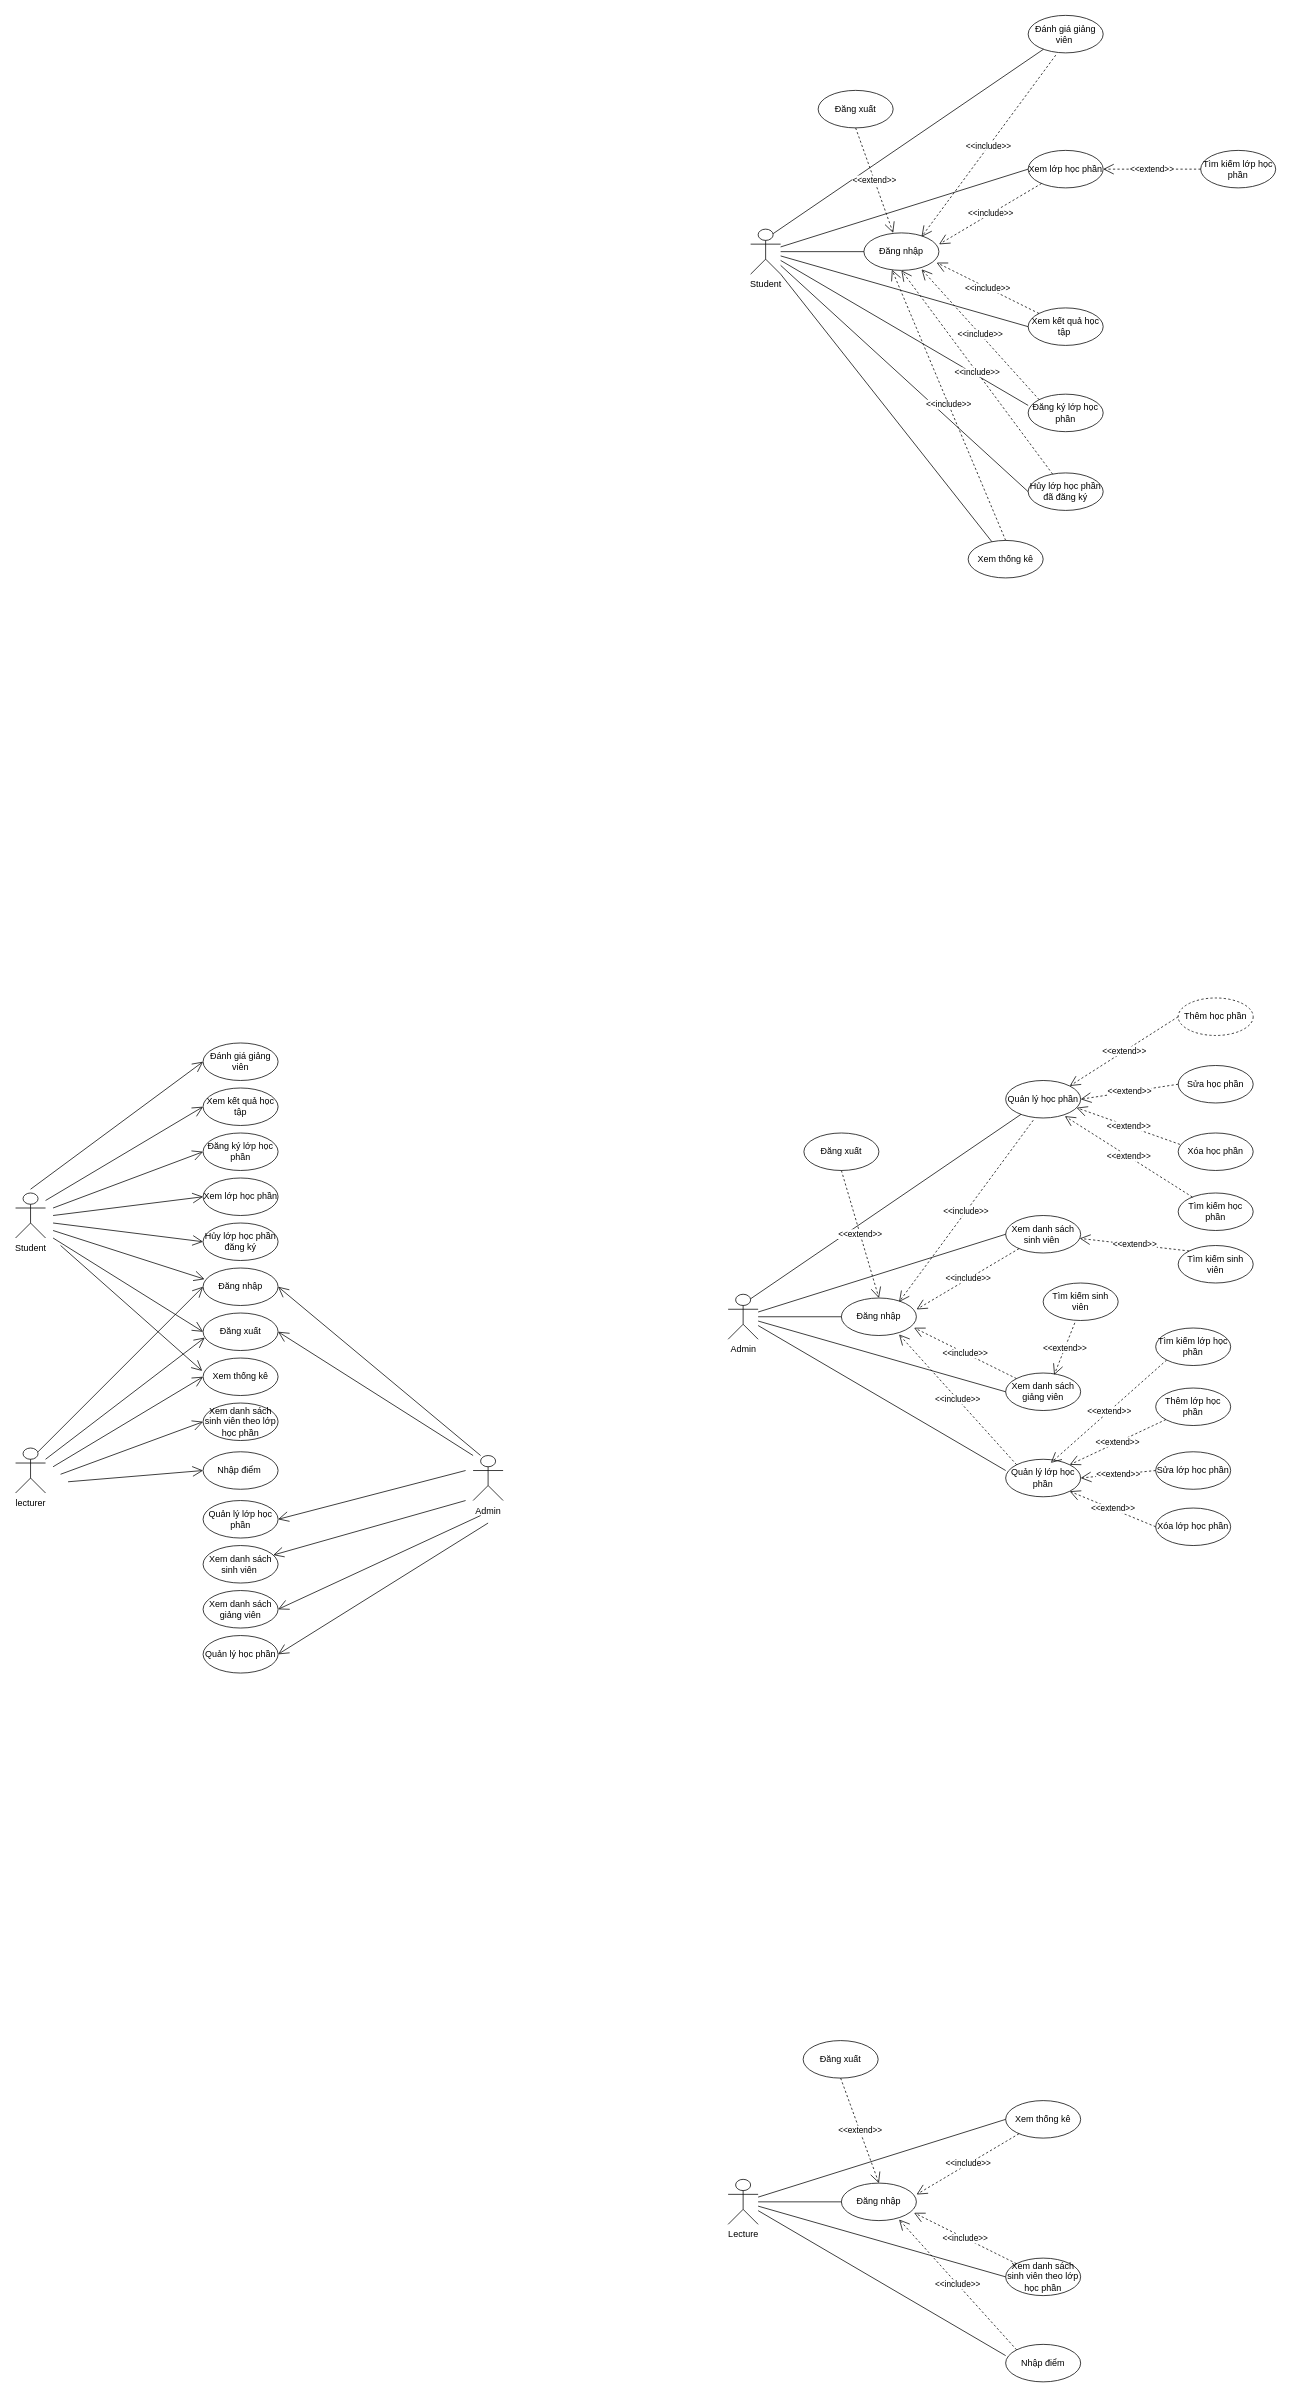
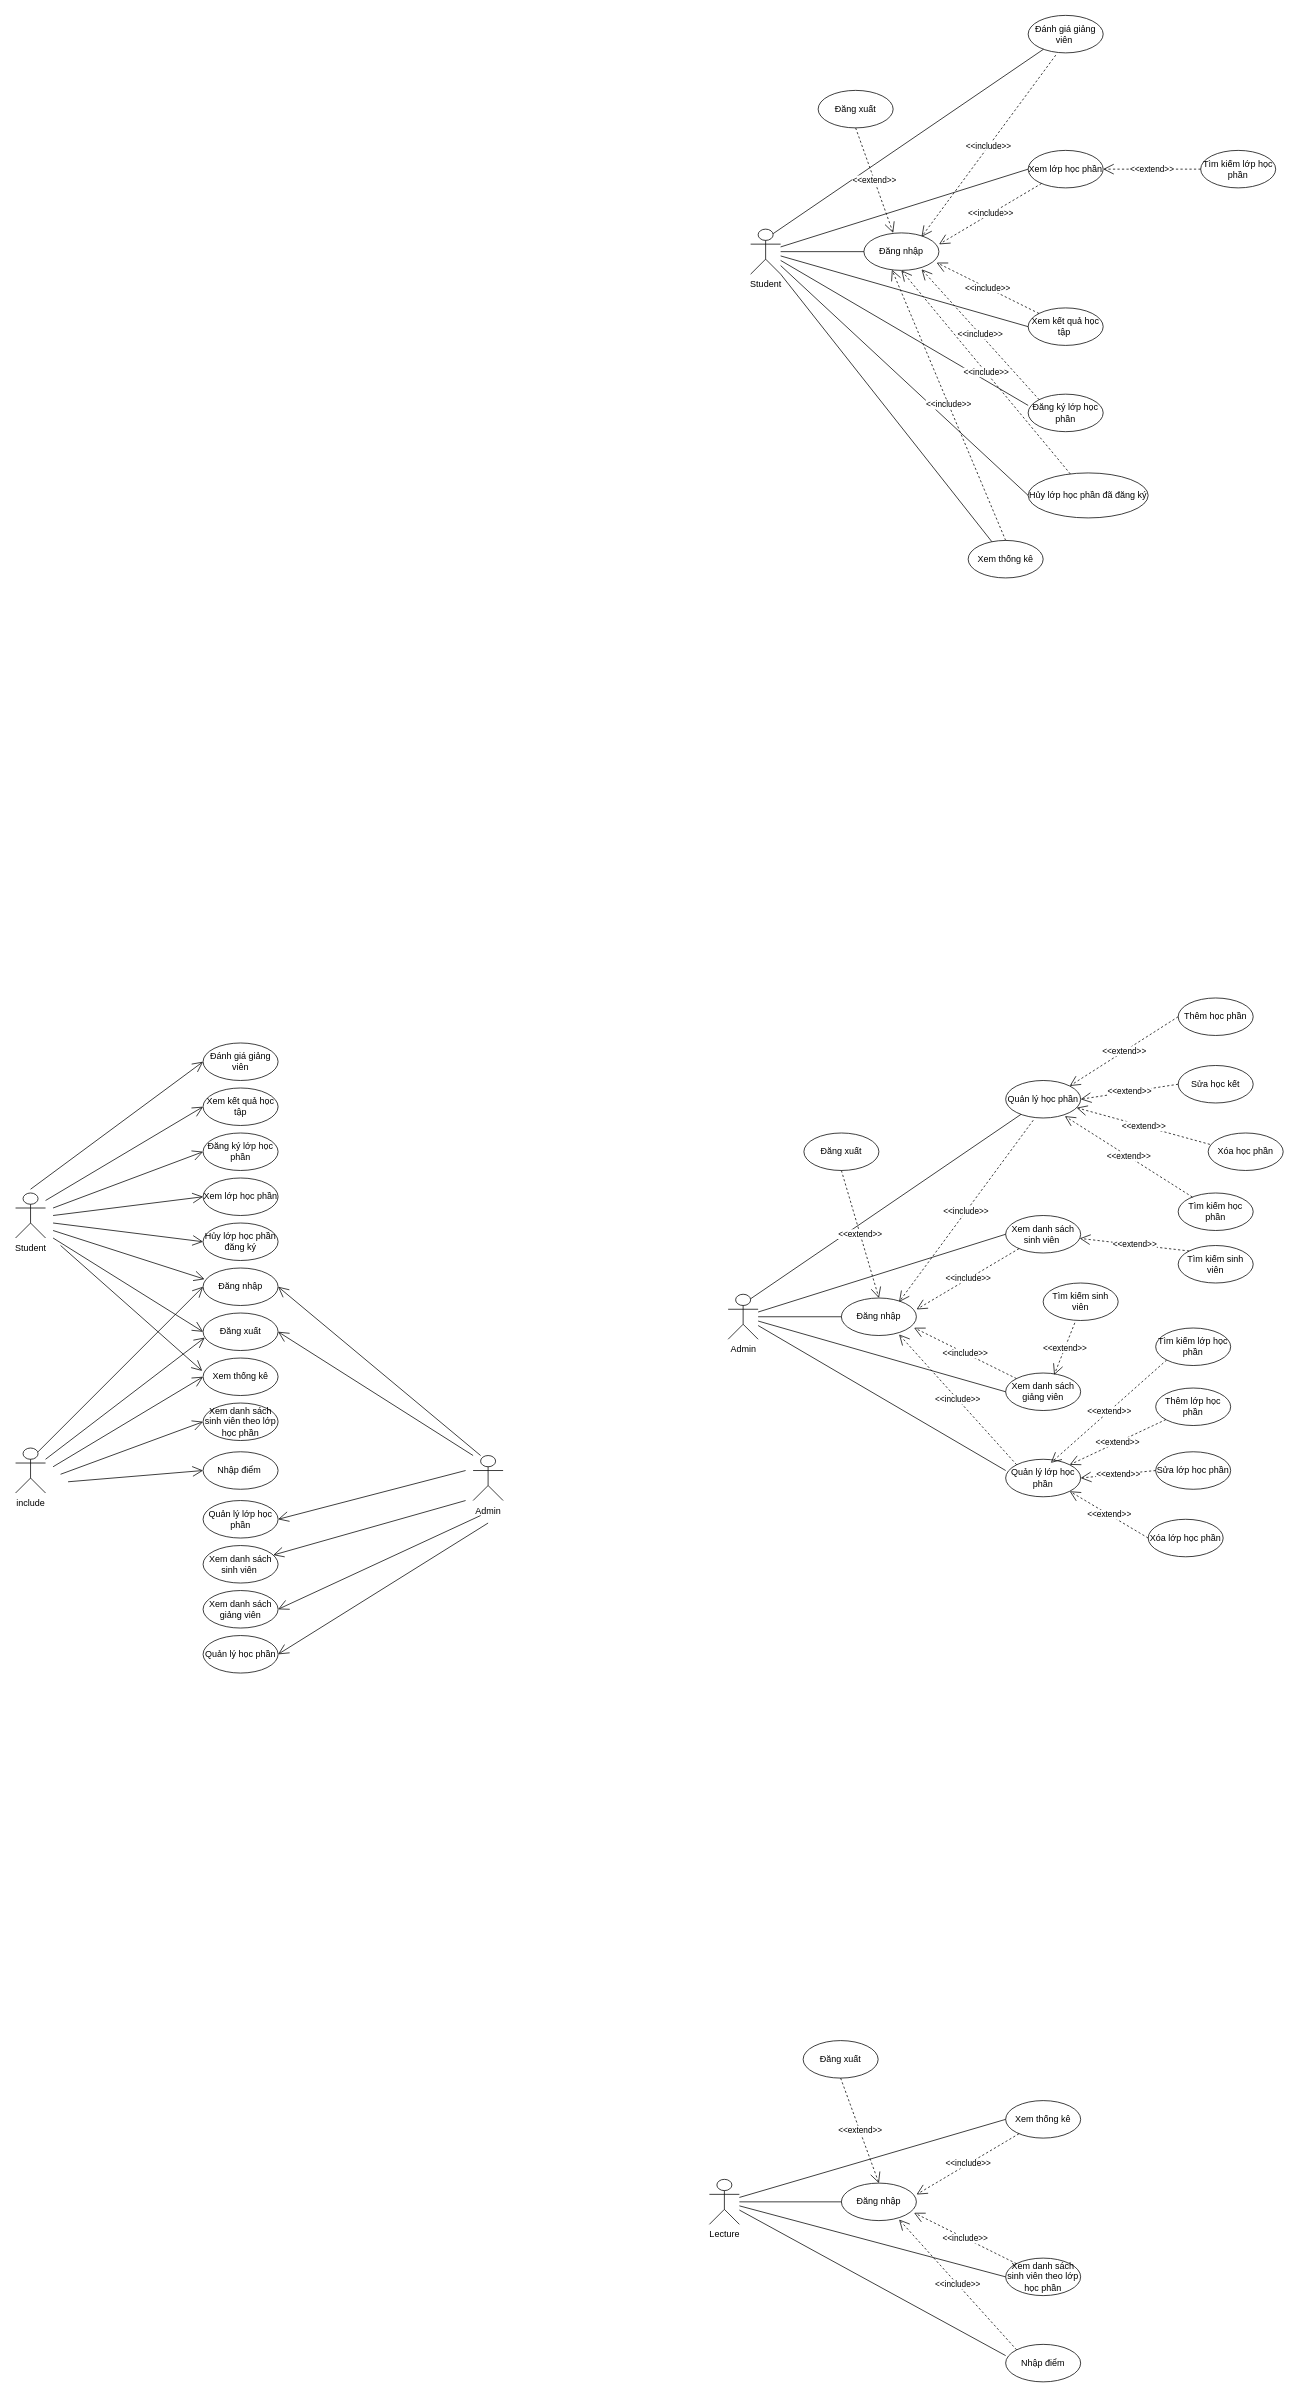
node "Hủy lớp học phần đã đăng ký": size 75x38 -> 120x45
node "Thêm học phần": style dashed -> solid
node "Sửa học phần": label "Sửa học phần" -> "Sửa học kết"
node "Xóa học phần": moved (1215, 1152) -> (1245, 1152)
node "lecturer": label "lecturer" -> "include"
node "Xóa lớp học phần": moved (1193, 1527) -> (1185, 1538)
node "Lecture": moved (743, 2202) -> (724, 2202)
